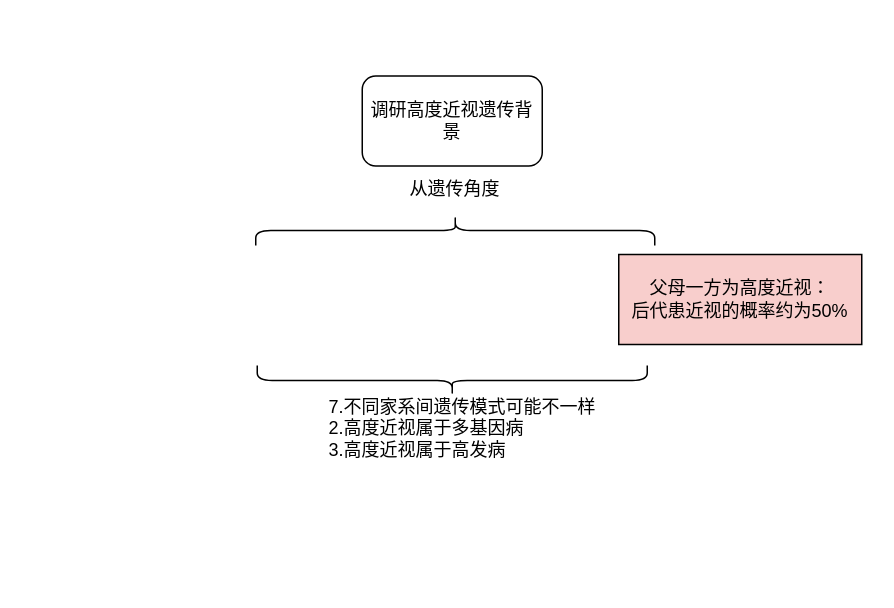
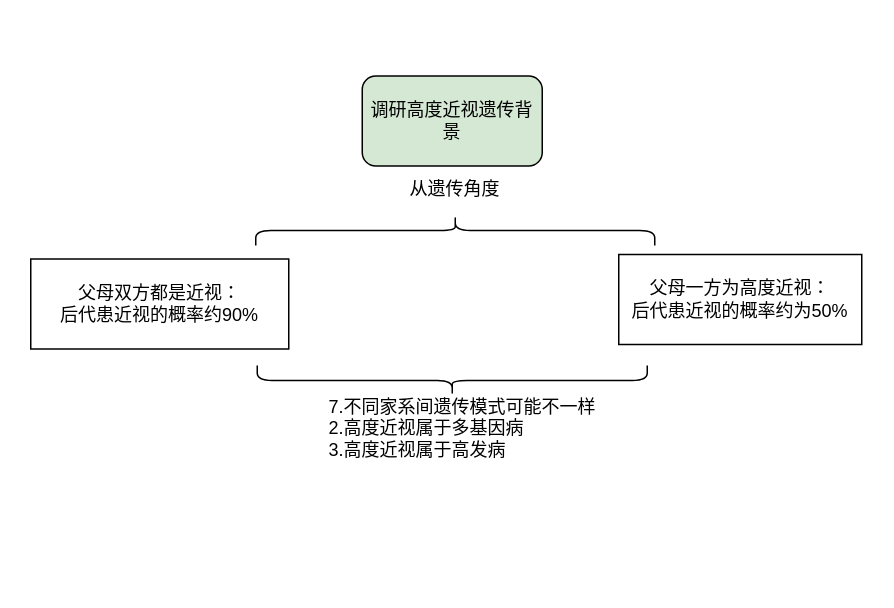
node "调研高度近视遗传背景": fillcolor #ffffff -> #d5e8d4
node "父母一方为高度近视： 后代患近视的概率约为50%": fillcolor #f8cecc -> #ffffff
node "父母双方都是近视： 后代患近视的概率约90%": added
